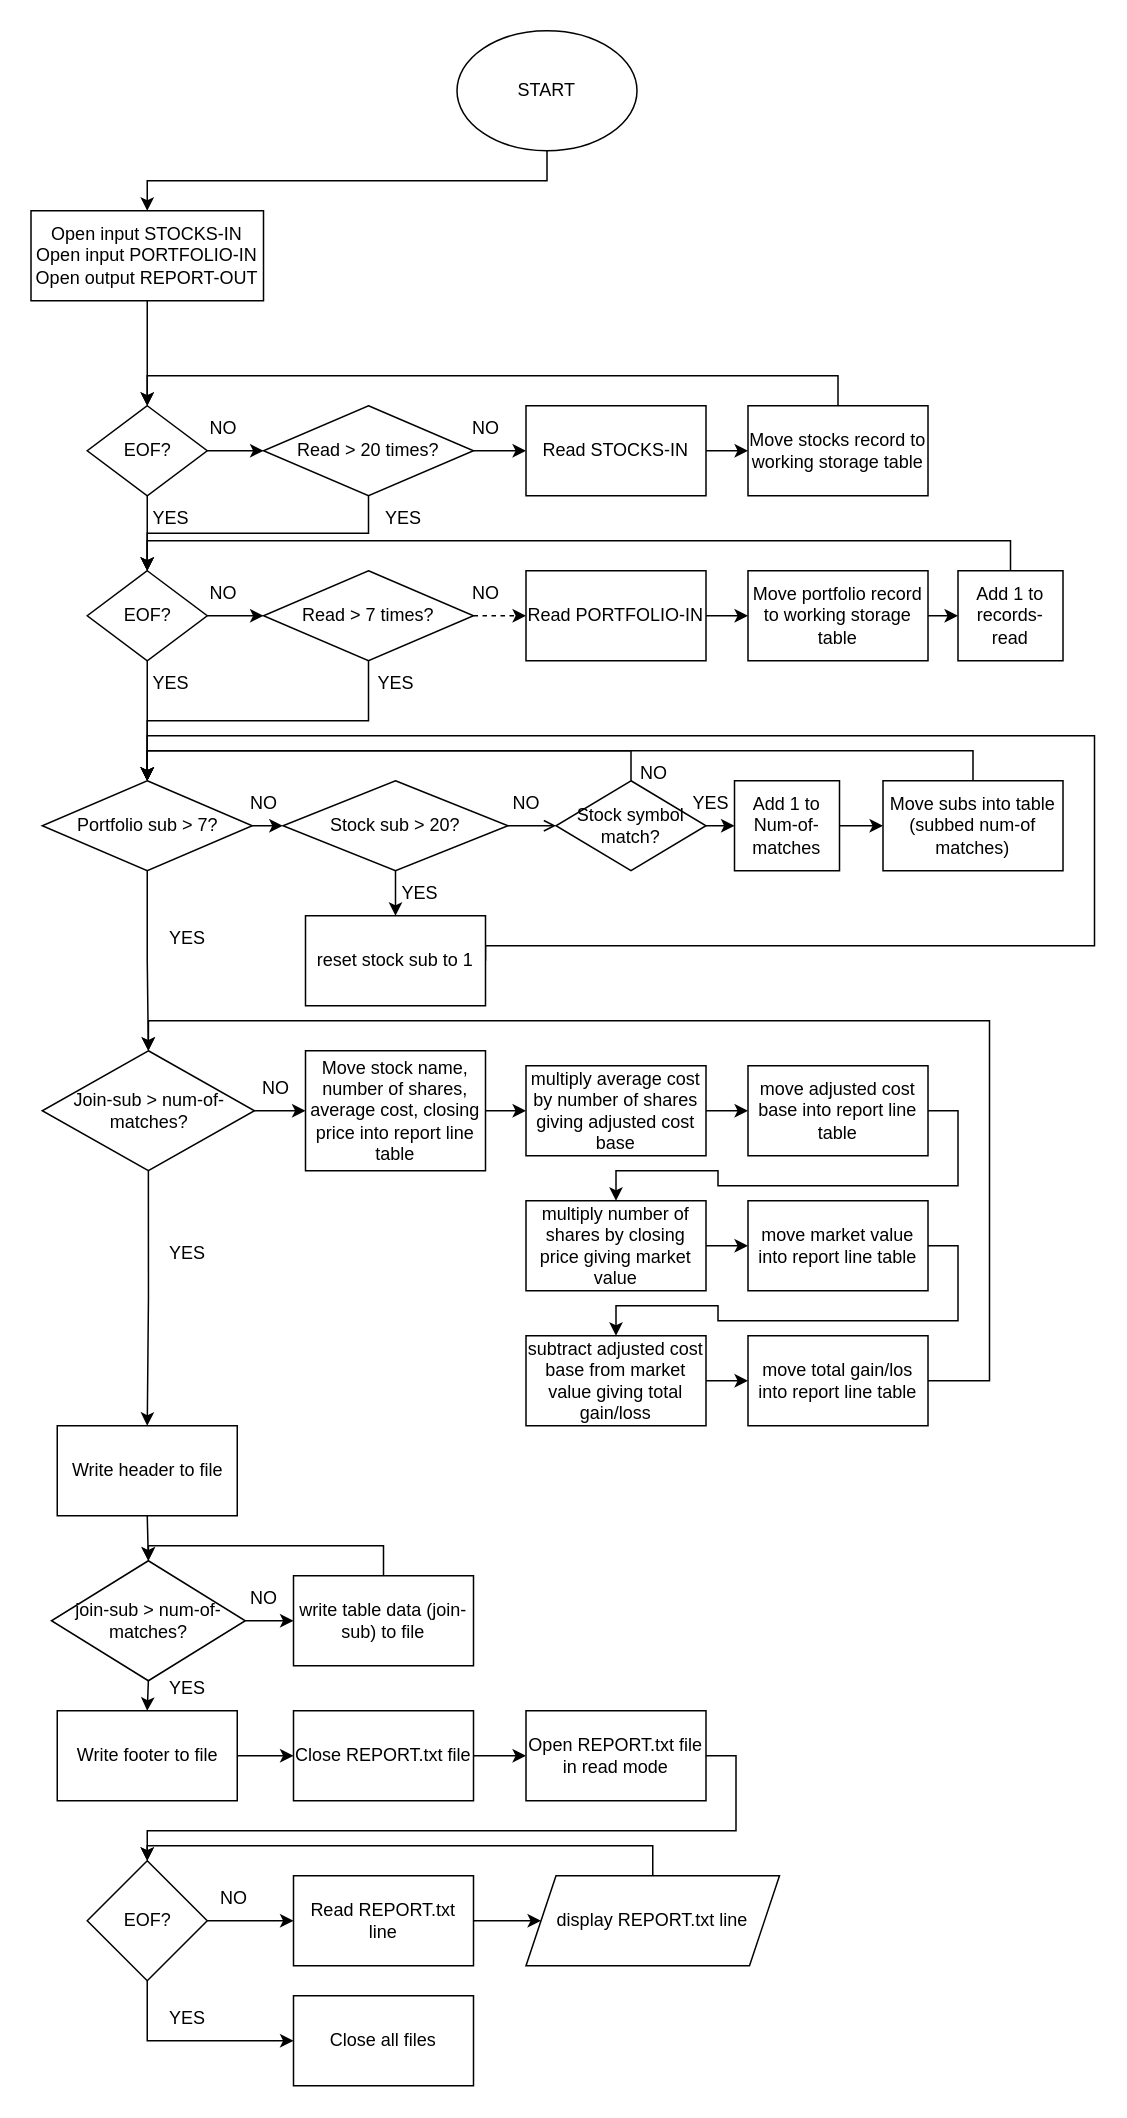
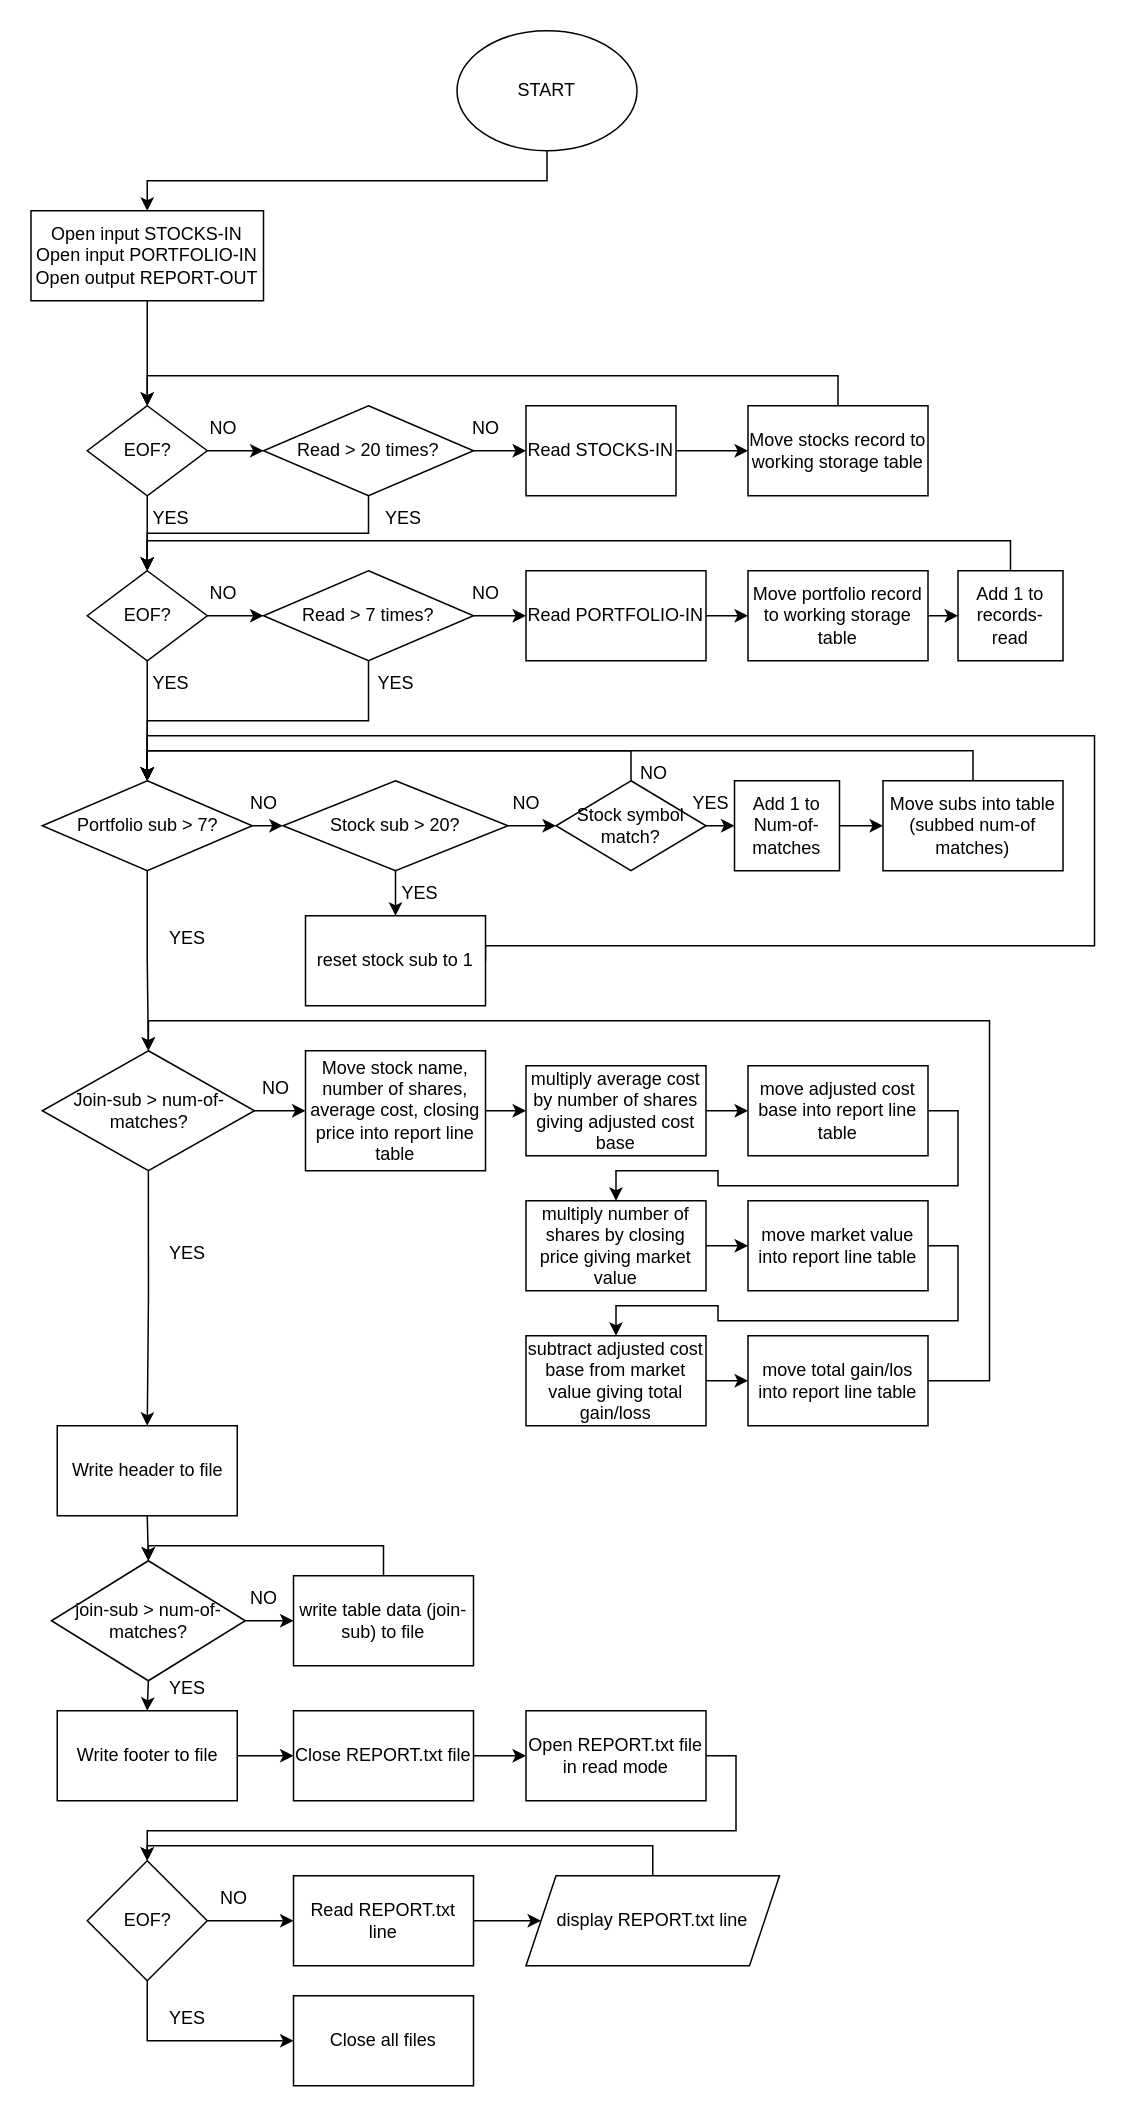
node "Read STOCKS-IN": size 180x90 -> 150x90
edge "Read > 7 times?" -> "Read PORTFOLIO-IN": style dashed -> solid
edge "Stock sub > 20?" -> "Stock symbol match?": arrowhead open -> classic
